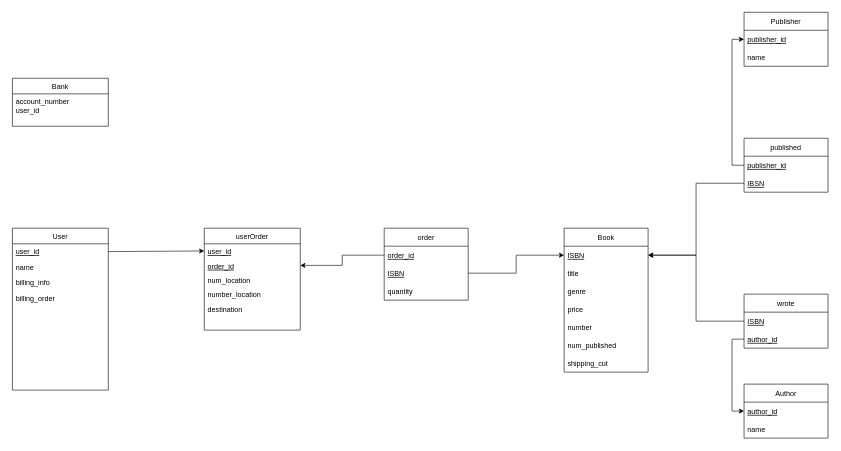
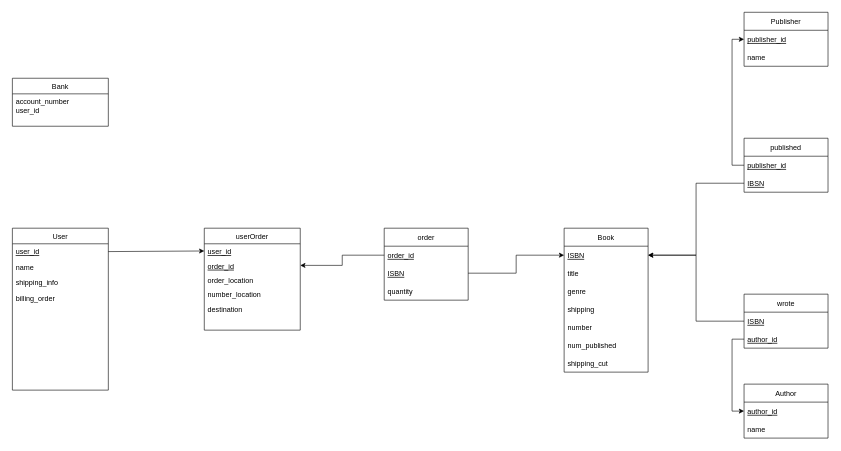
node "num_location": label "num_location" -> "order_location"
node "billing_info": label "billing_info" -> "shipping_info"
node "price": label "price" -> "shipping"
